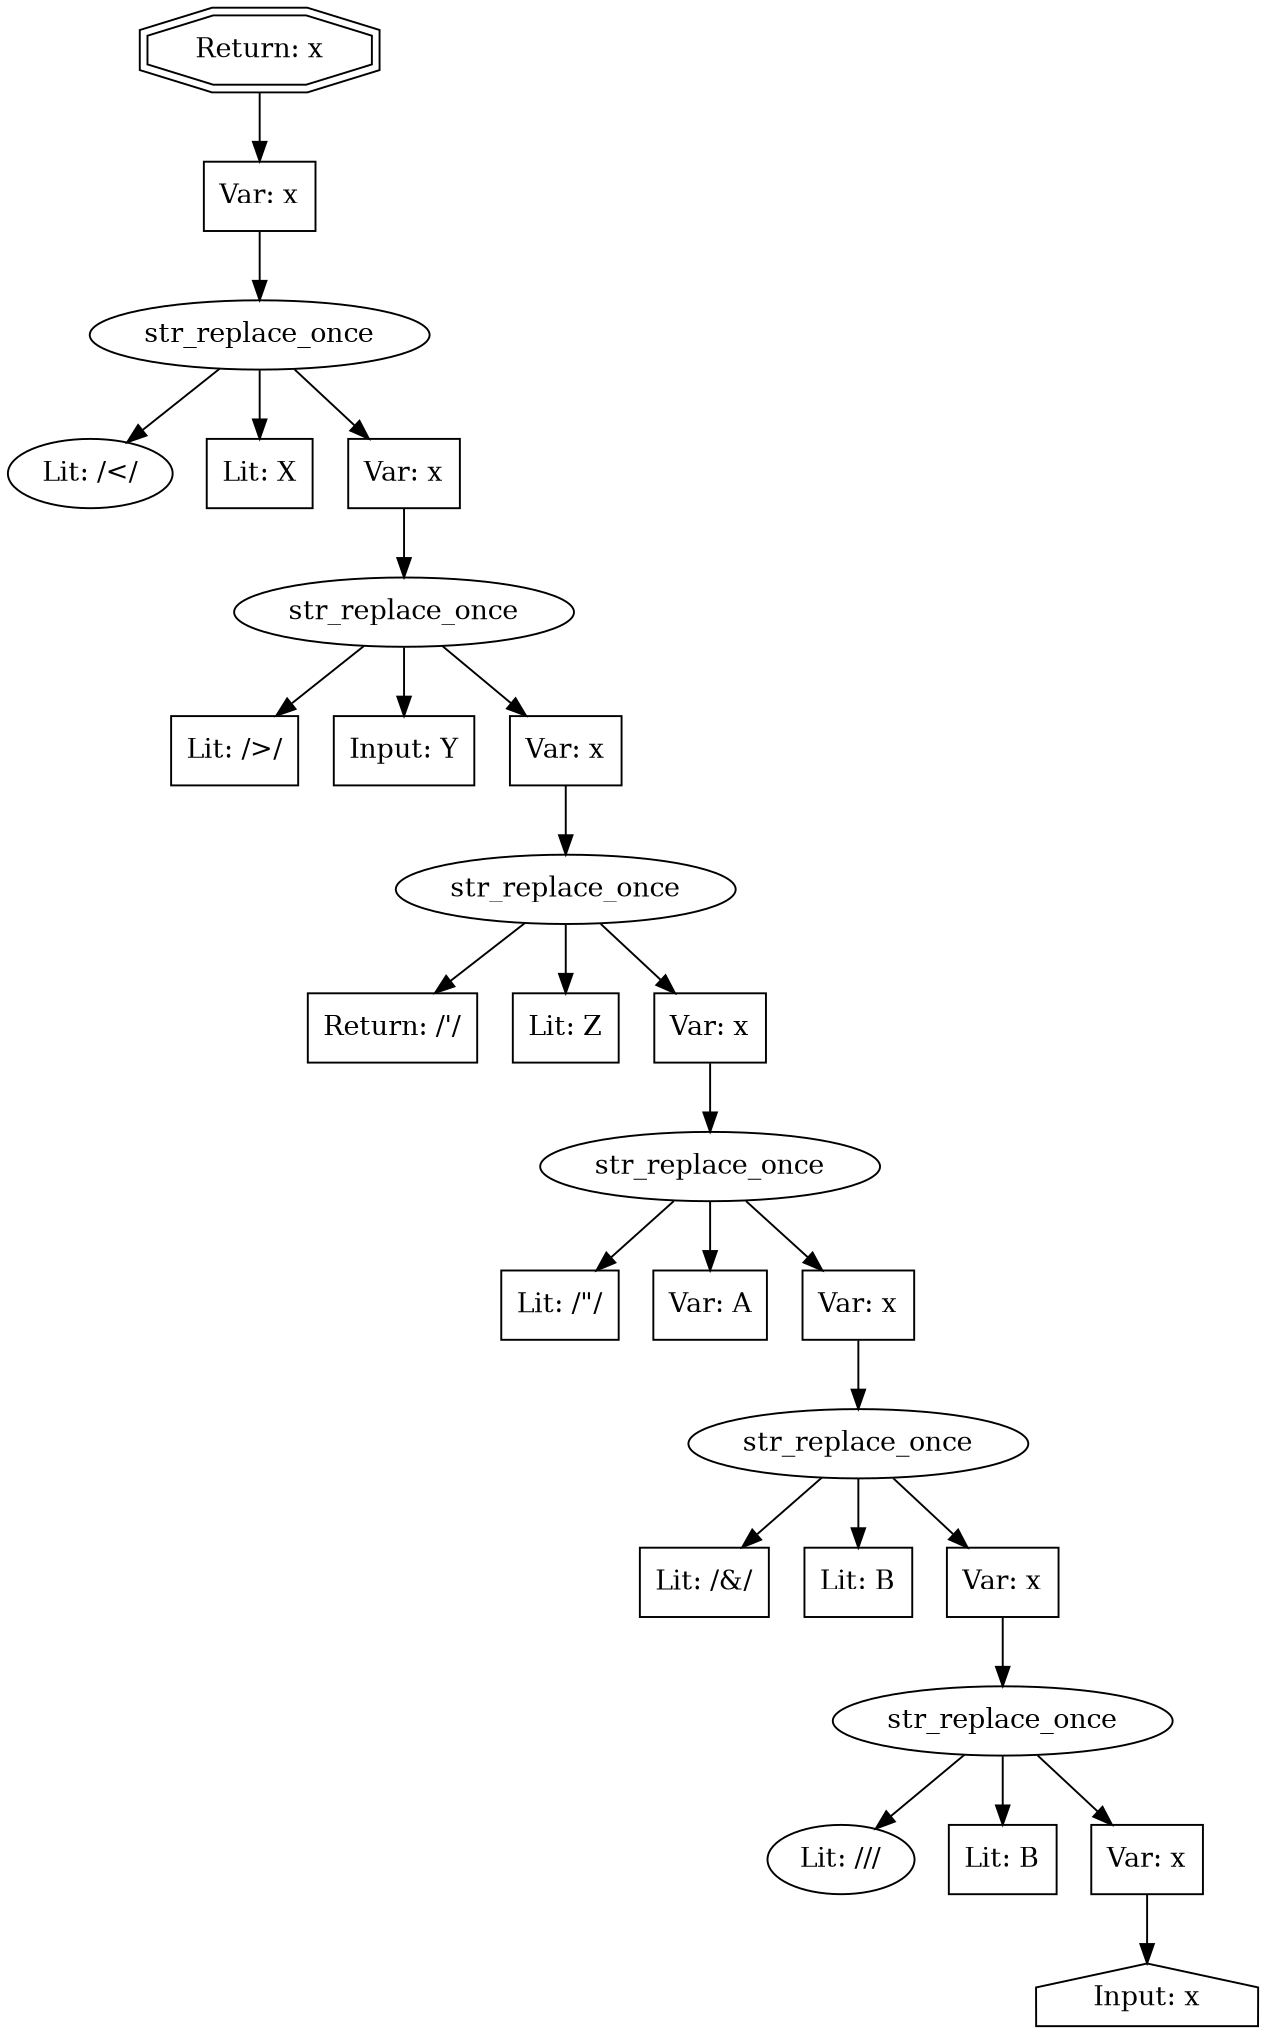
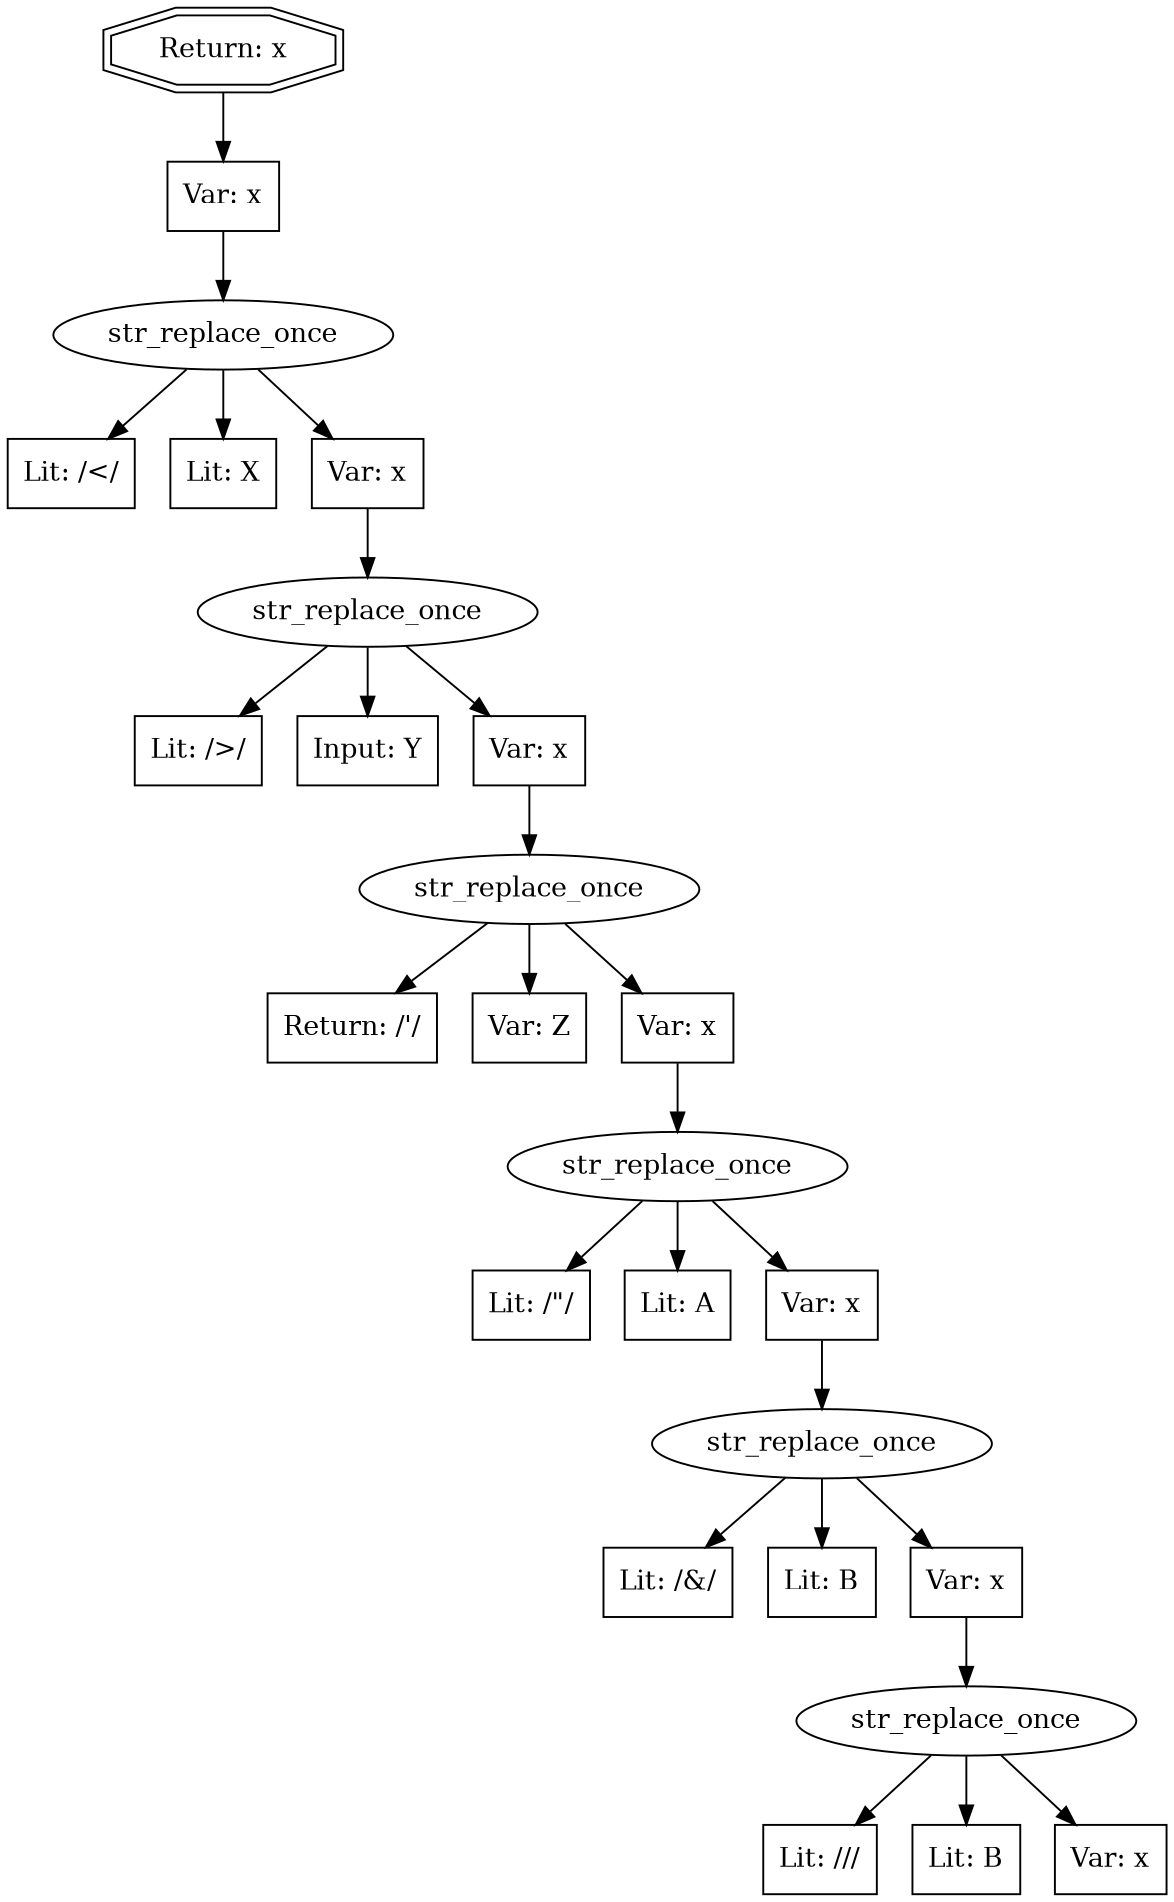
node "Lit: /</": shape ellipse -> box
node "Lit: Z": label "Lit: Z" -> "Var: Z"
node "Var: A": label "Var: A" -> "Lit: A"
node "Lit: ///": shape ellipse -> box
node "Input: x": removed
